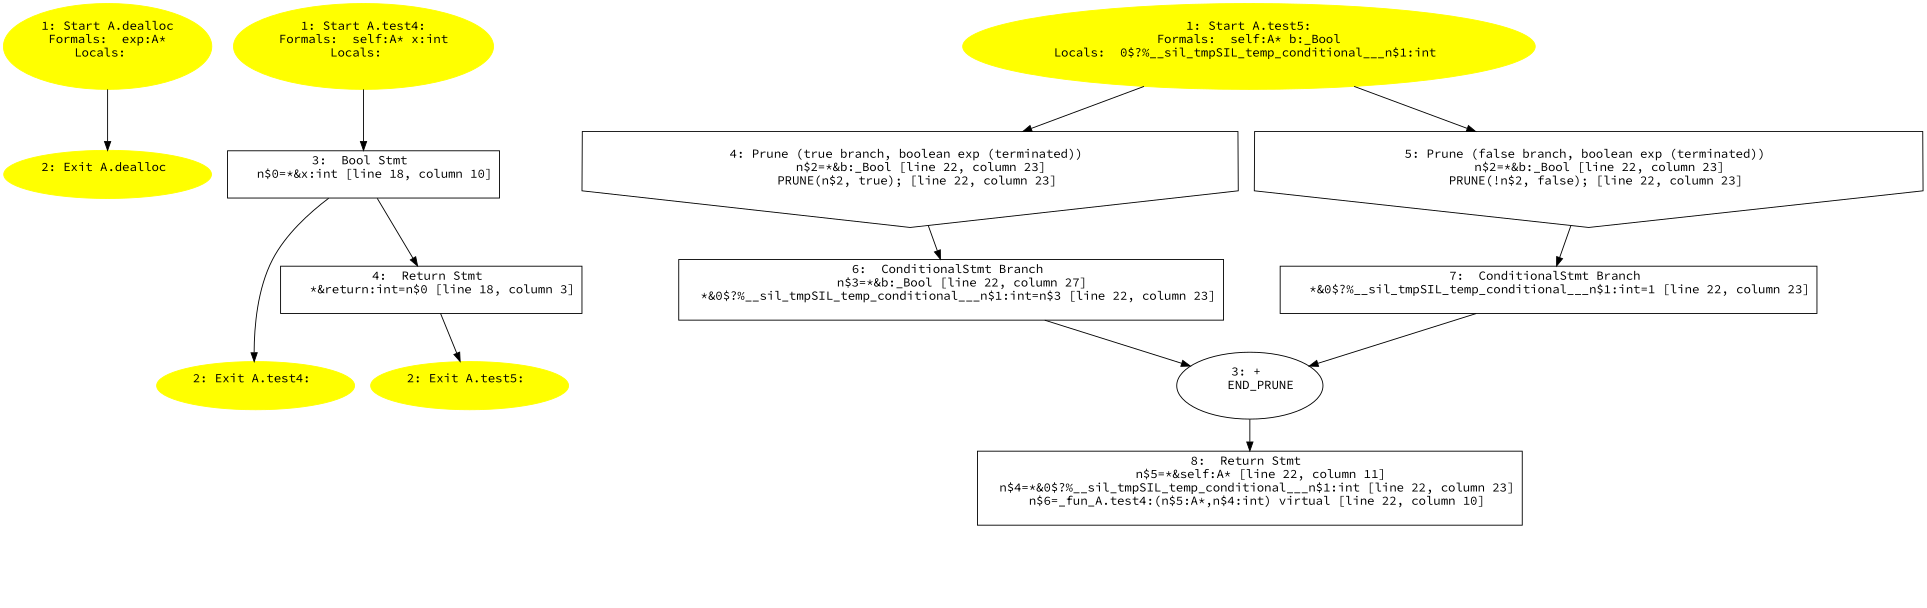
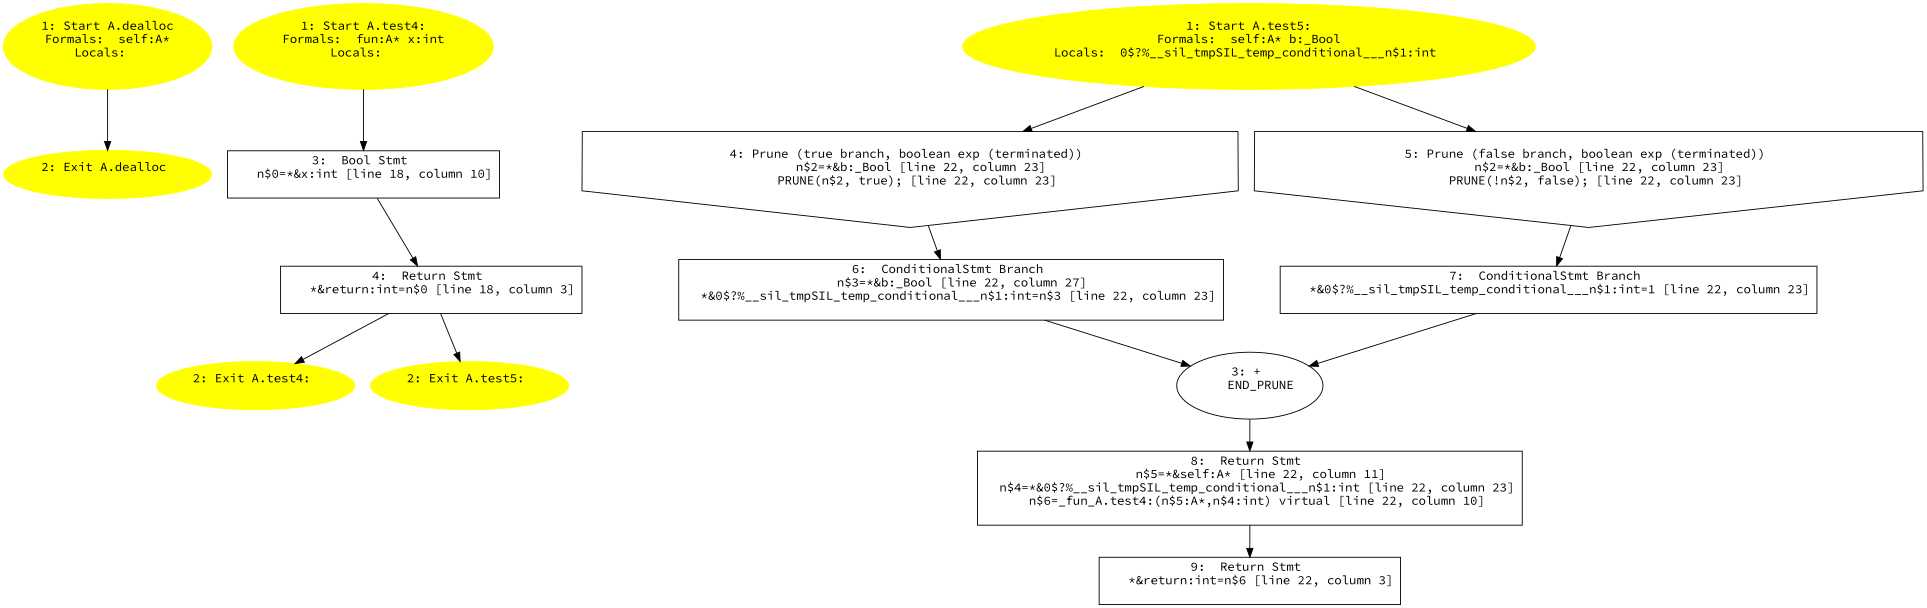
node "1: Start A.dealloc Formals:  exp:A* Locals:": label "1: Start A.dealloc Formals:  exp:A* Locals:" -> "1: Start A.dealloc Formals:  self:A* Locals:"
node "1: Start A.test4: Formals:  self:A* x:int Locals:": label "1: Start A.test4: Formals:  self:A* x:int Locals:" -> "1: Start A.test4: Formals:  fun:A* x:int Locals:"
edge "3:  Bool Stmt n$0=*&x:int [line 18, column 10]" -> "2: Exit A.test4:": now "4:  Return Stmt *&return:int=n$0 [line 18, column 3]" -> "2: Exit A.test4:"
node "9:  Return Stmt *&return:int=n$6 [line 22, column 3]": added
